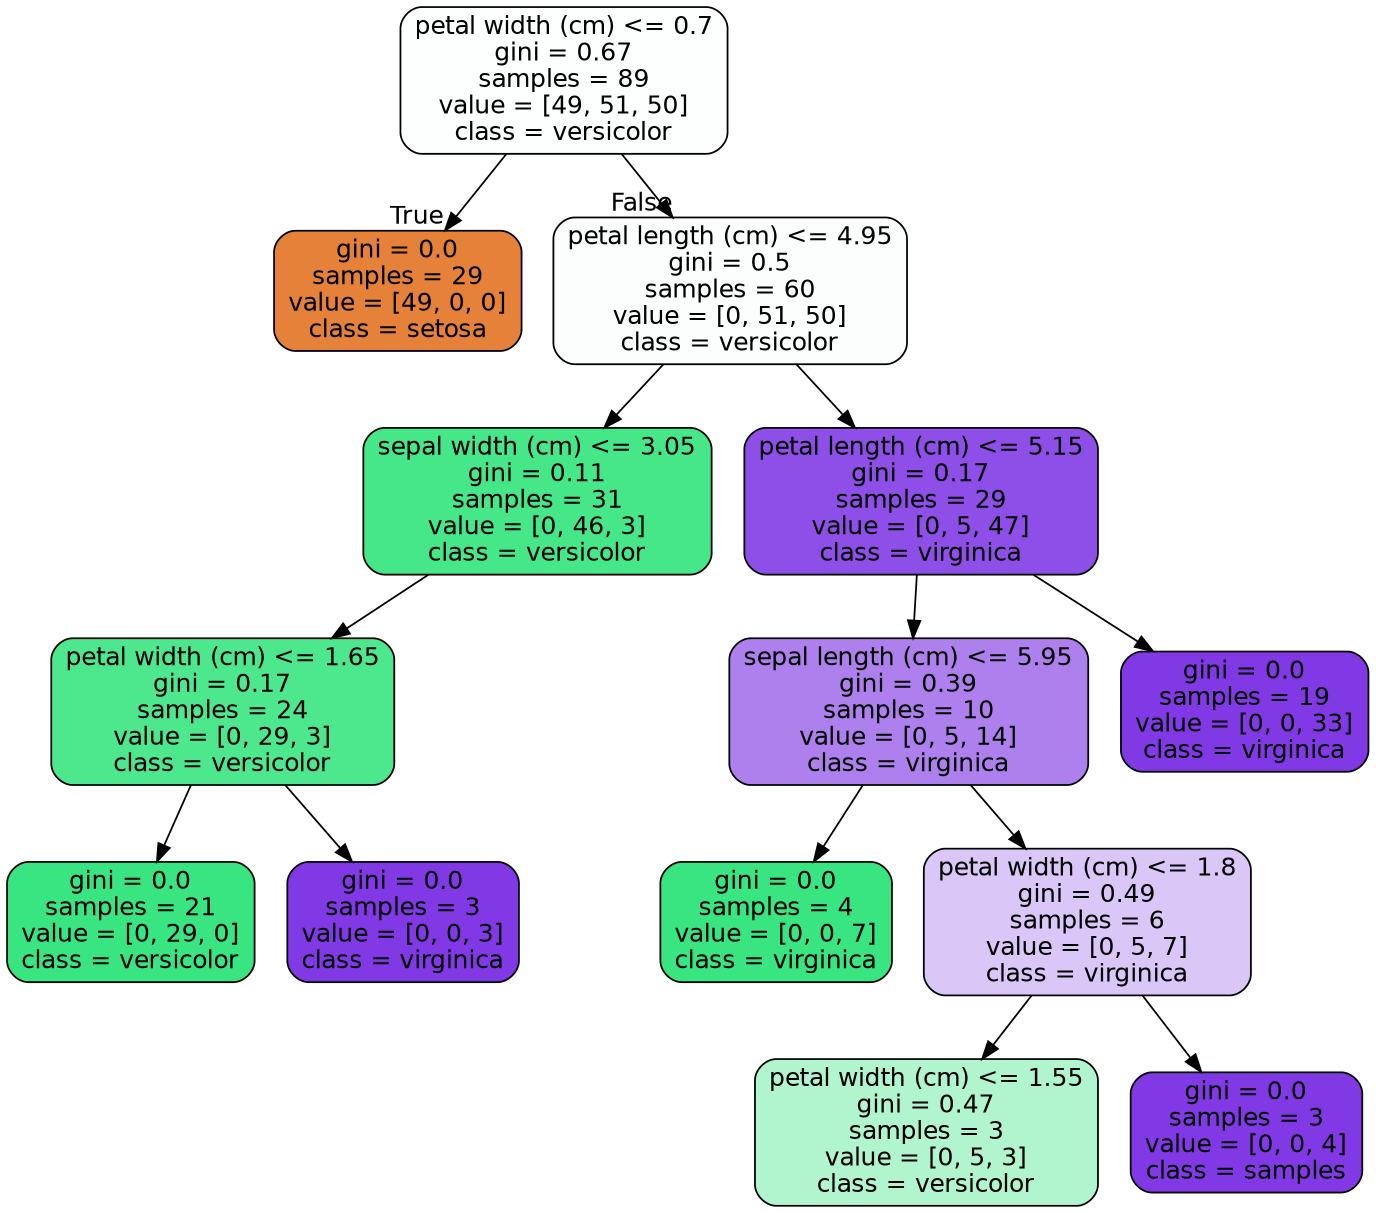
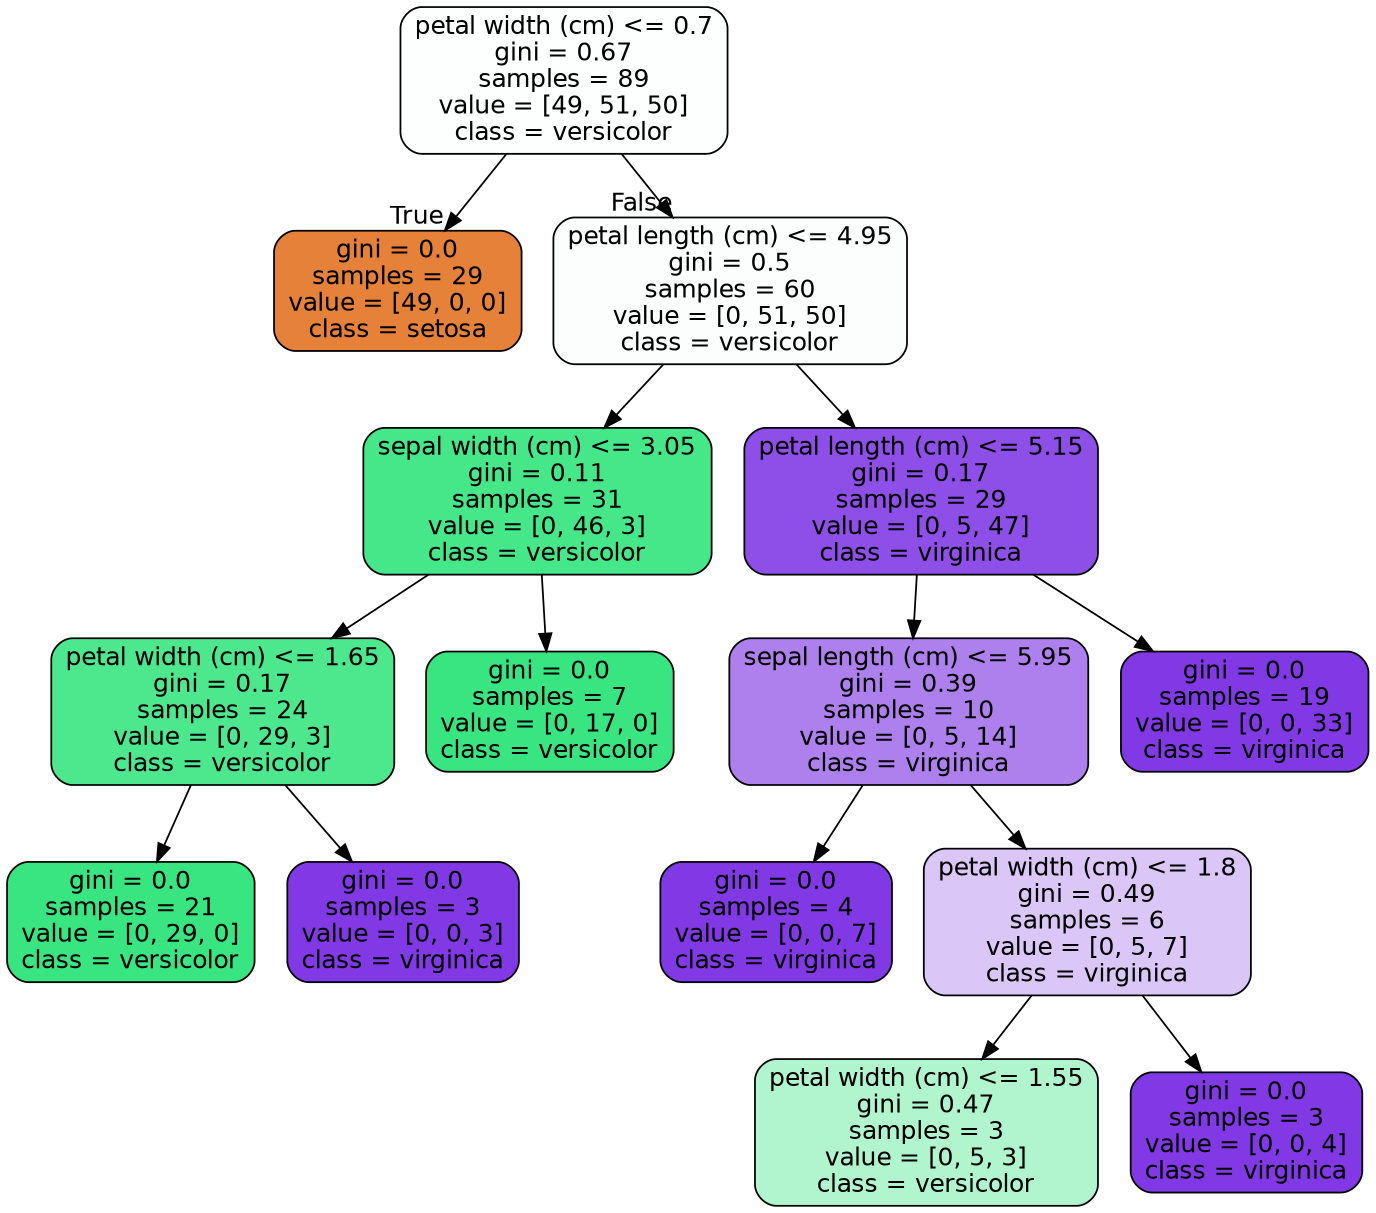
node "gini = 0.0 samples = 7 value = [0, 17, 0] class = versicolor": added
node "gini = 0.0 samples = 4 value = [0, 0, 7] class = virginica": fillcolor #39e581 -> #8139e5
node "gini = 0.0 samples = 3 value = [0, 0, 4] class = samples": label "gini = 0.0 samples = 3 value = [0, 0, 4] class = samples" -> "gini = 0.0 samples = 3 value = [0, 0, 4] class = virginica"
